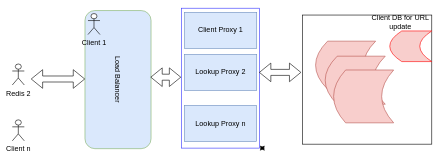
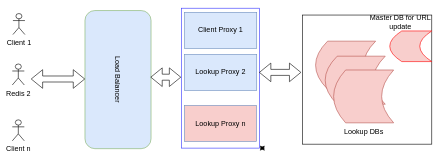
node "Client DB for URL update": label "Client DB for URL update" -> "Master DB for URL update"
node "Client 1": moved (94, 24) -> (19, 24)
node "Lookup Proxy n": fillcolor #dae8fc -> #f8cecc
node "Lookup DBs": added
